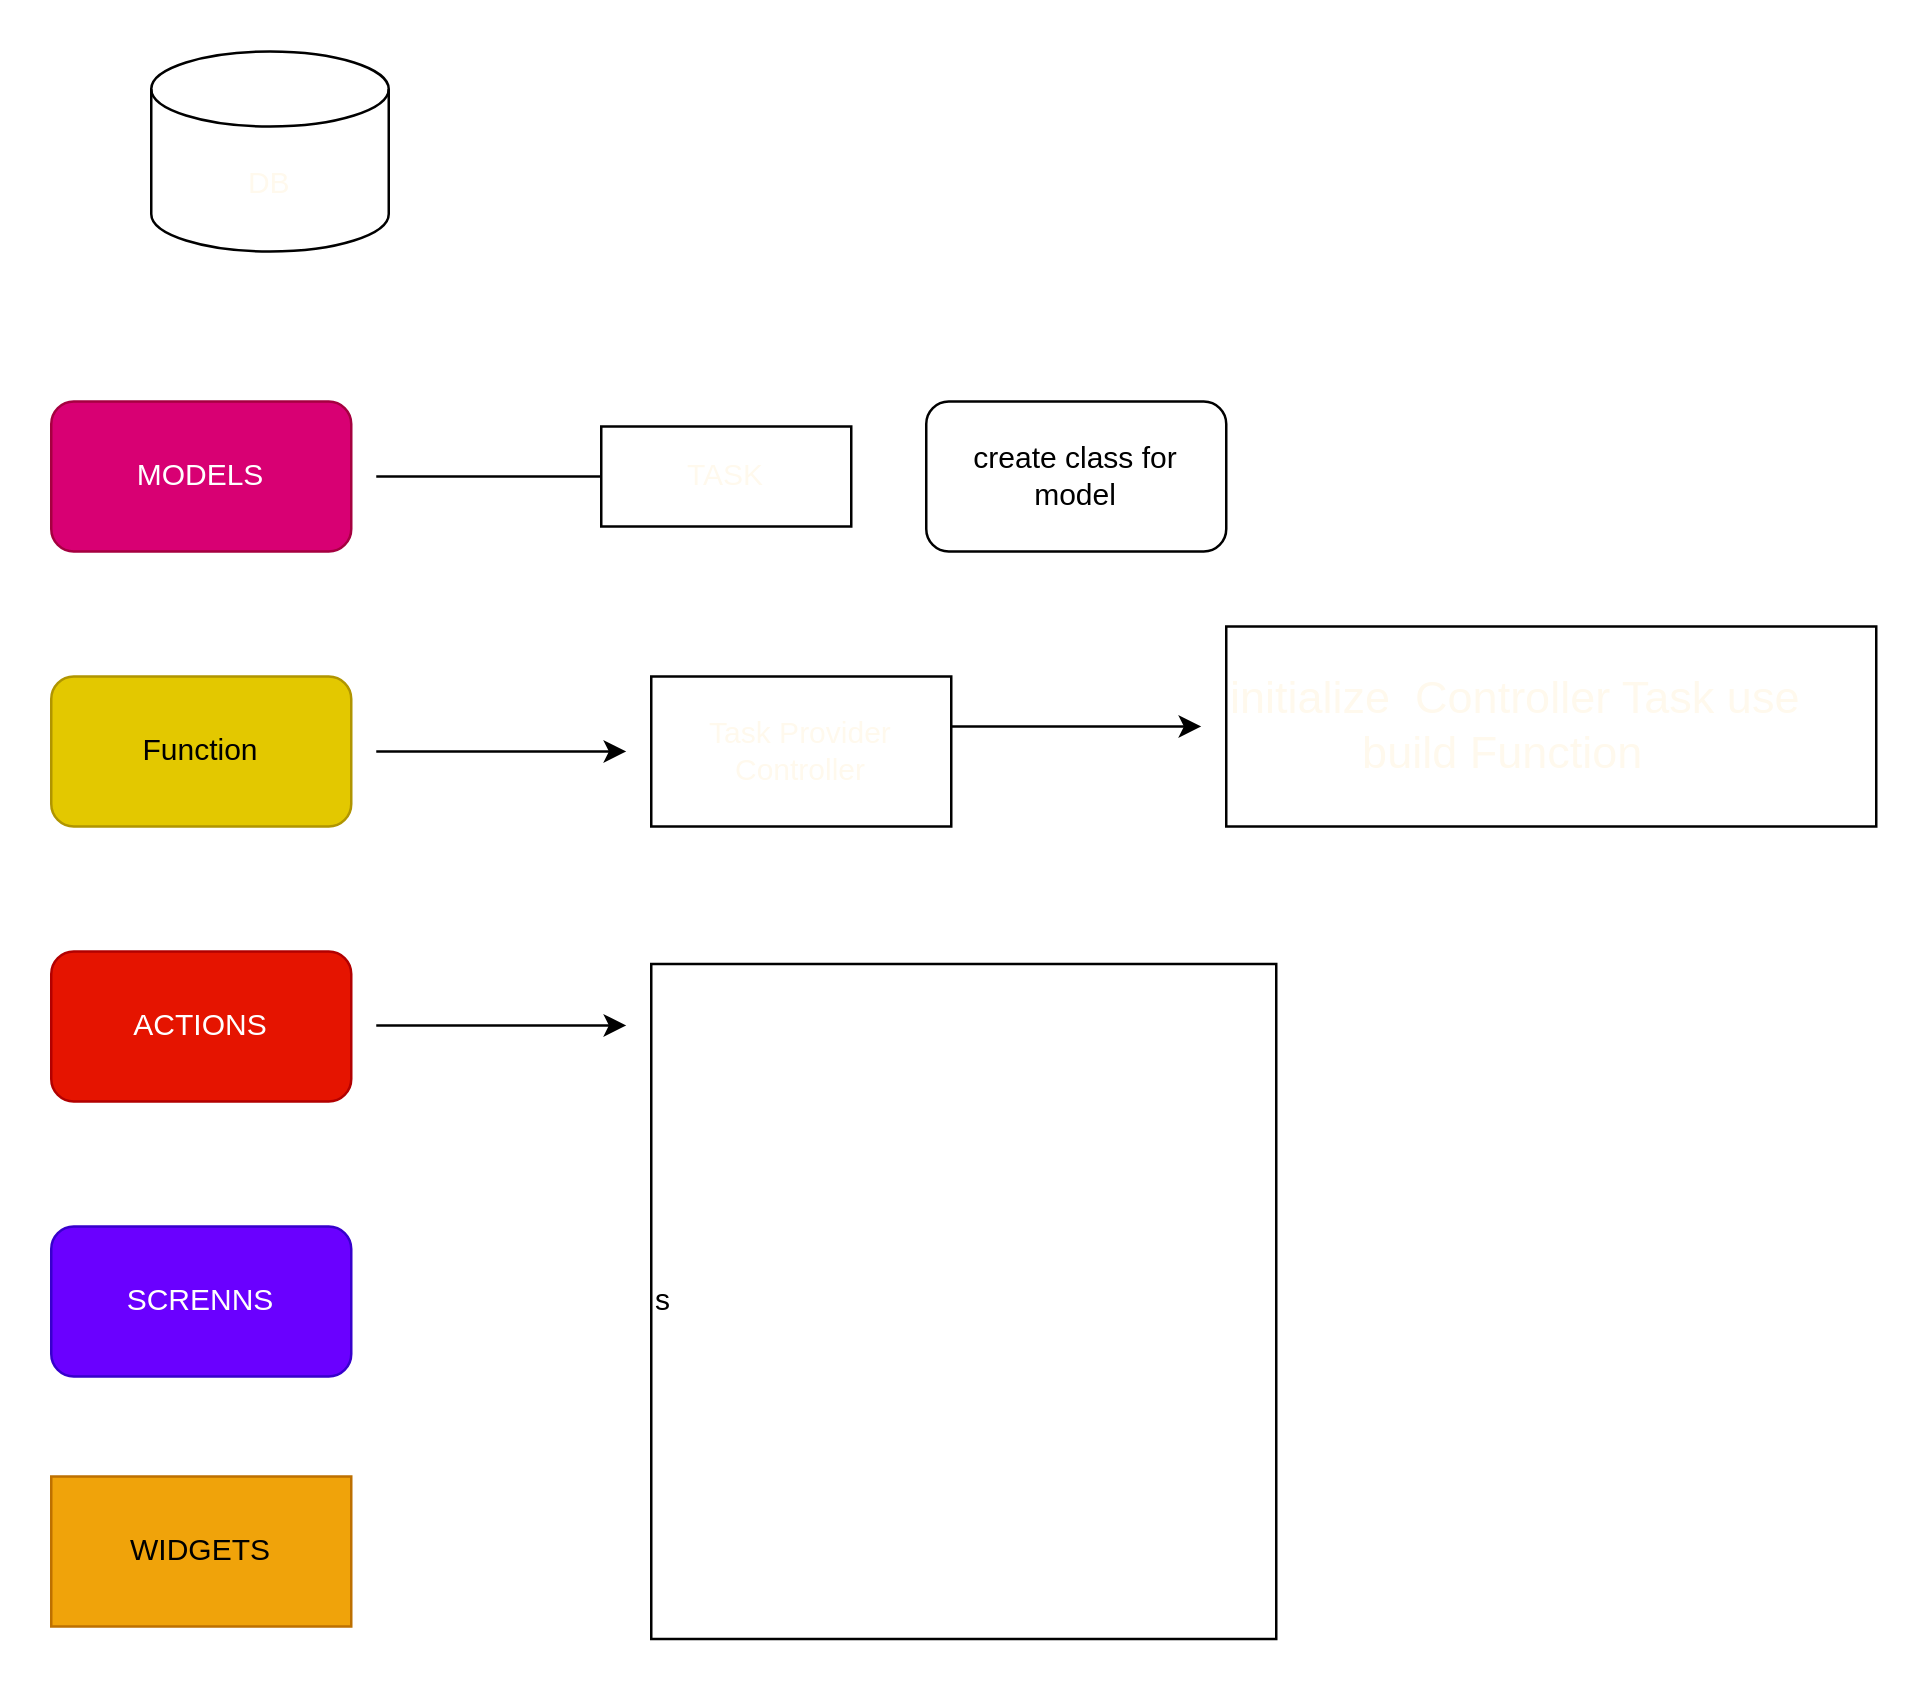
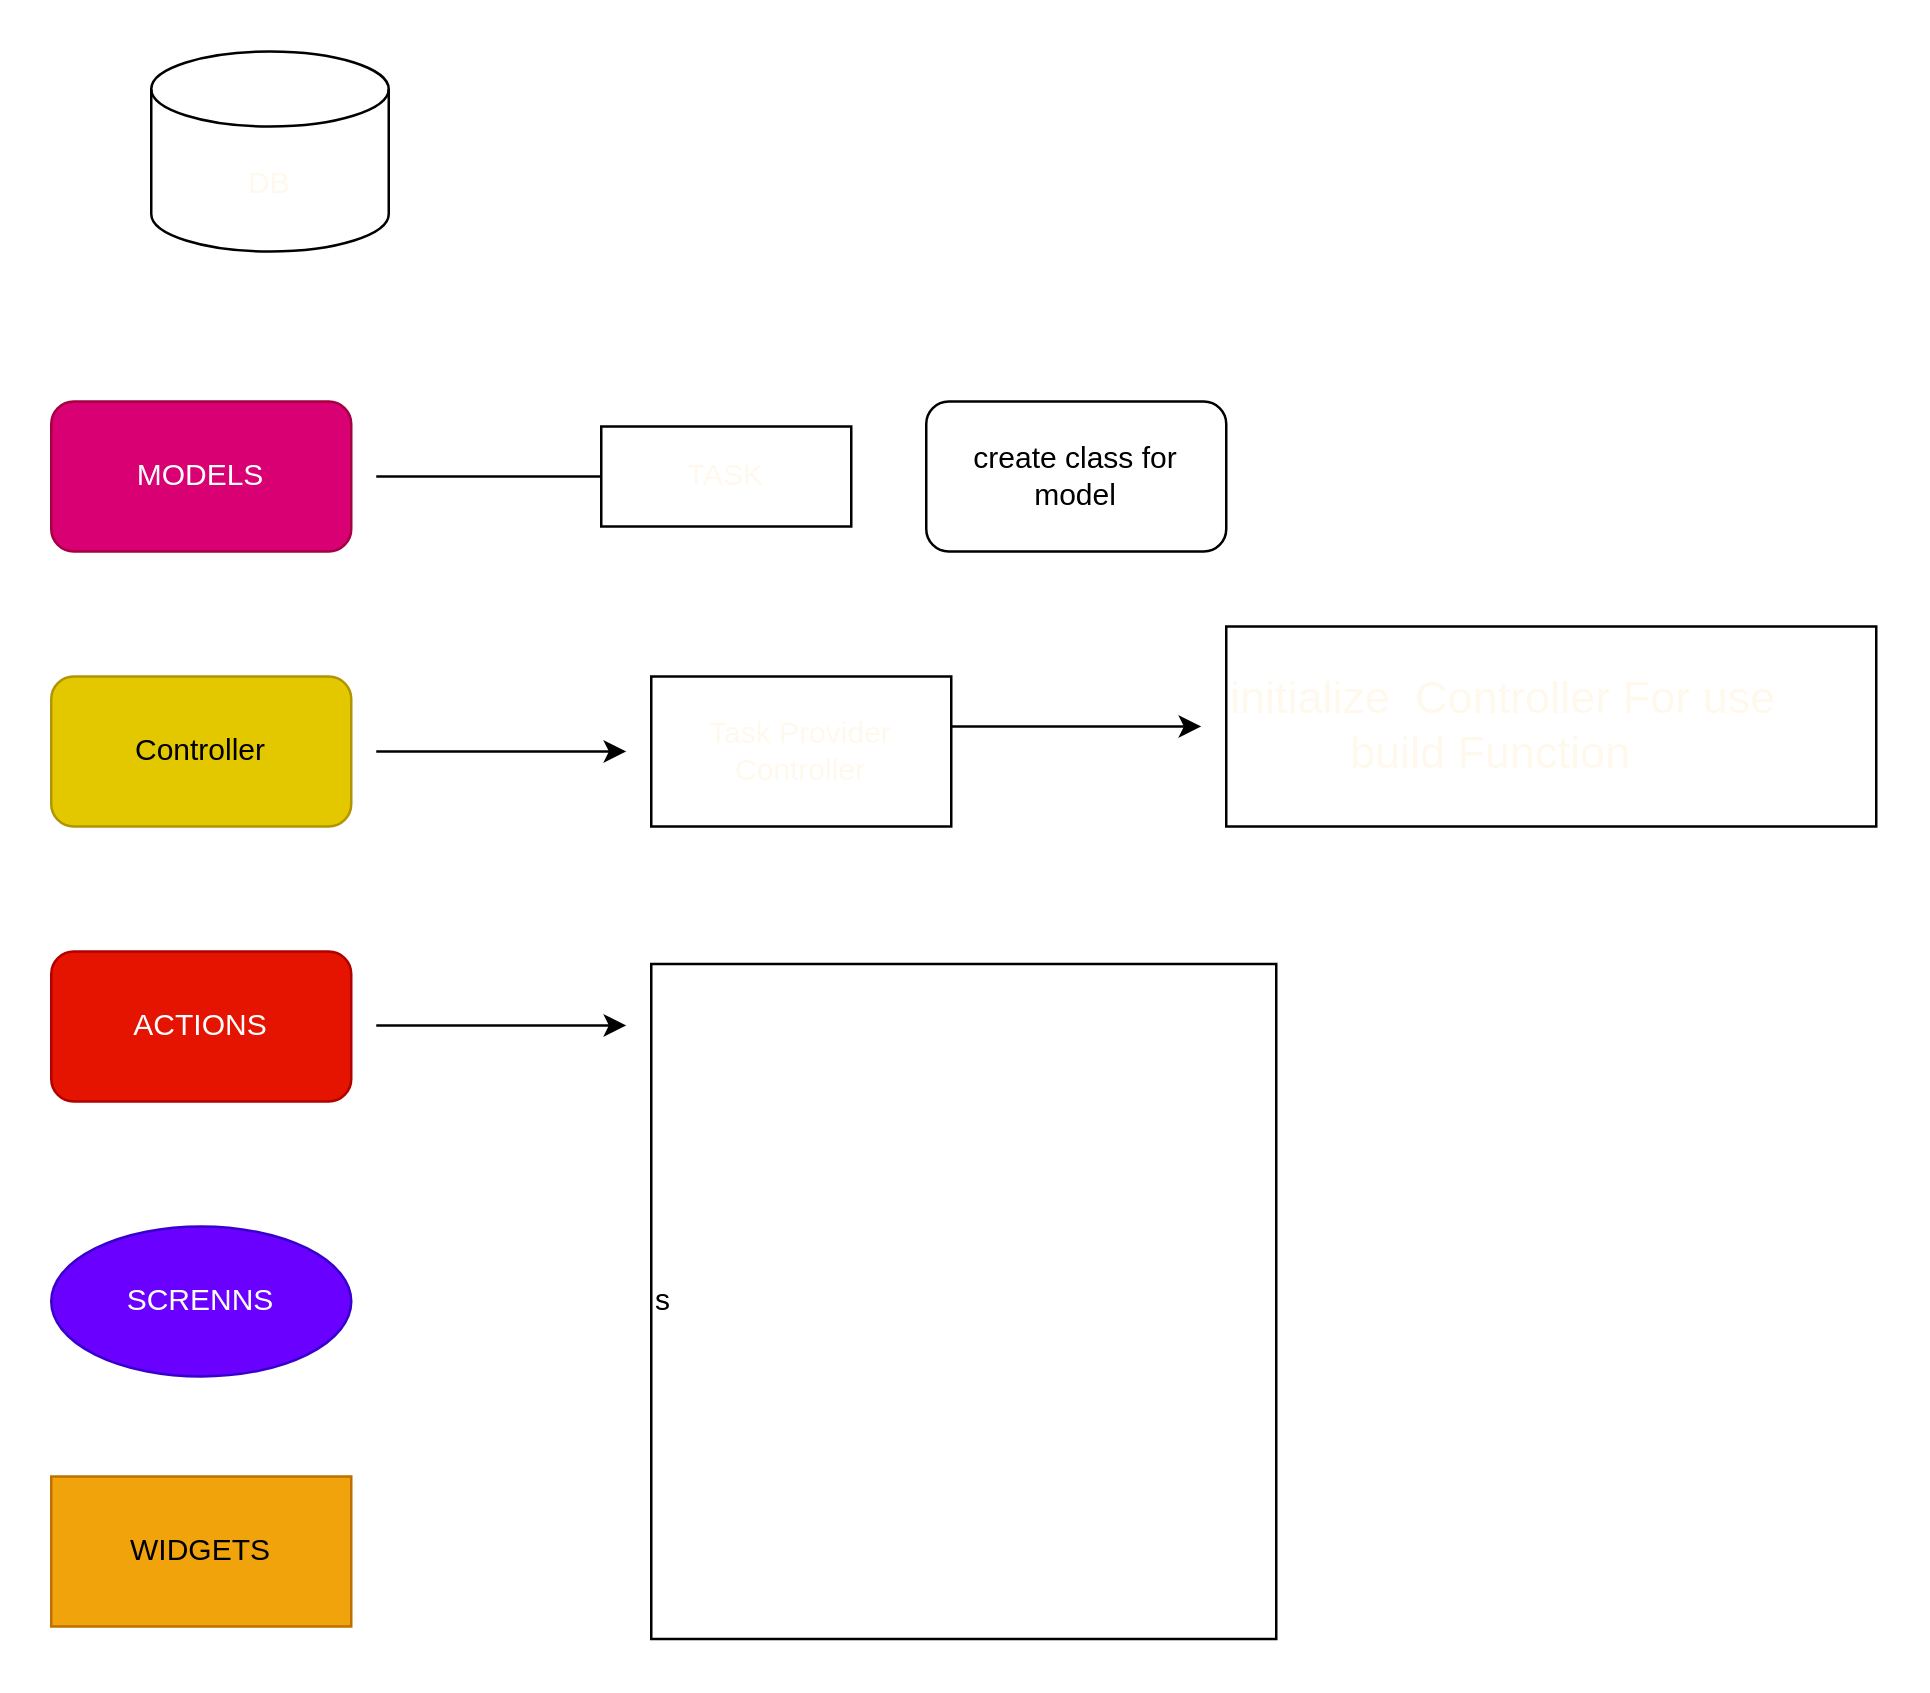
node "initialize Controller Task use build Function": label "initialize Controller Task use build Function" -> "initialize Controller For use build Function"
node "Function": label "Function" -> "Controller"
node "SCRENNS": shape rounded rectangle -> ellipse
